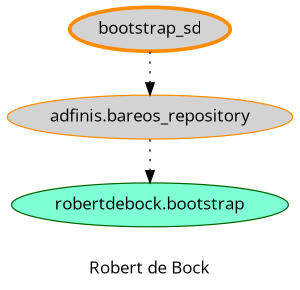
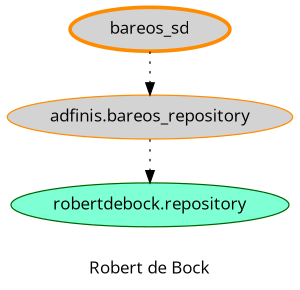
node "bootstrap_sd": label "bootstrap_sd" -> "bareos_sd"
node "robertdebock.bootstrap": label "robertdebock.bootstrap" -> "robertdebock.repository"
